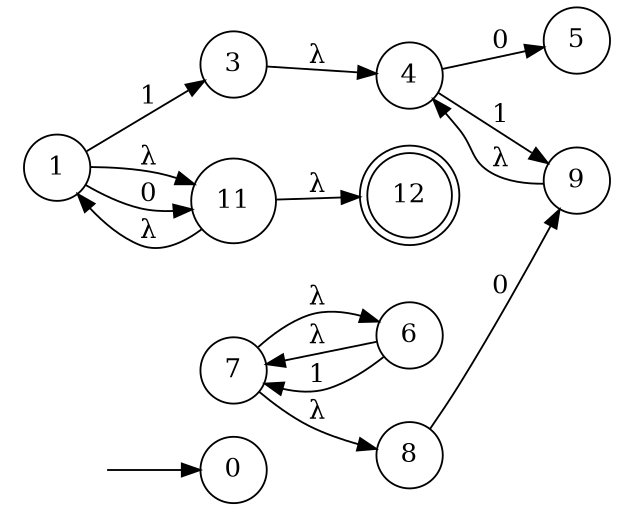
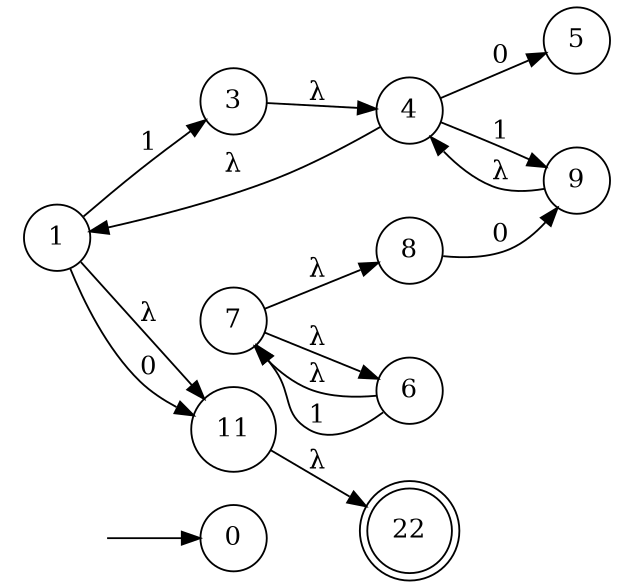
node "12": label "12" -> "22"
edge "11" -> "1": now "4" -> "1"
